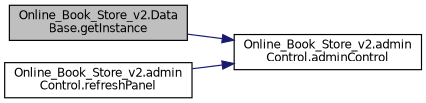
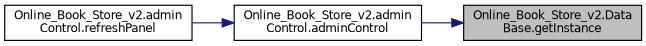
edge "Online_Book_Store_v2.Data Base.getInstance" -> "Online_Book_Store_v2.admin Control.adminControl": reversed
